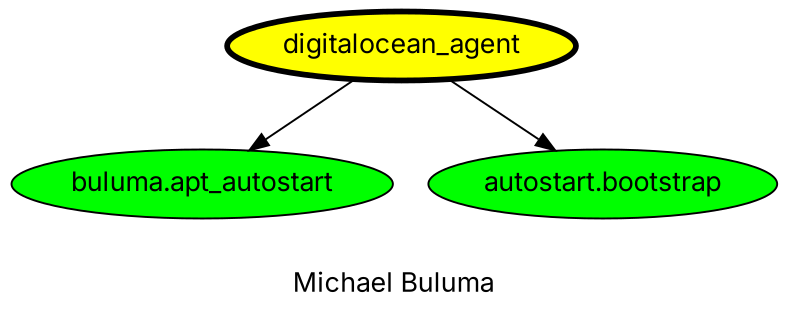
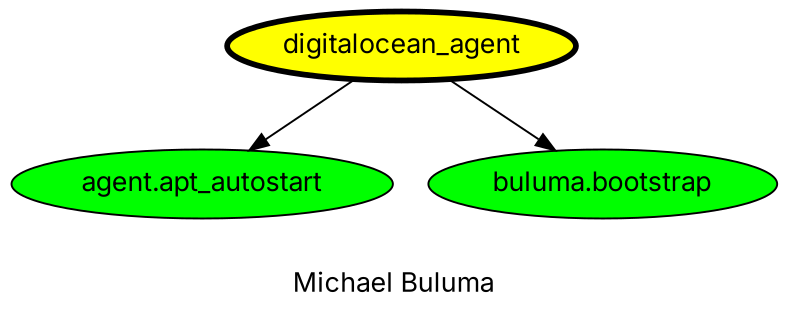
node "buluma.apt_autostart": label "buluma.apt_autostart" -> "agent.apt_autostart"
node "autostart.bootstrap": label "autostart.bootstrap" -> "buluma.bootstrap"
